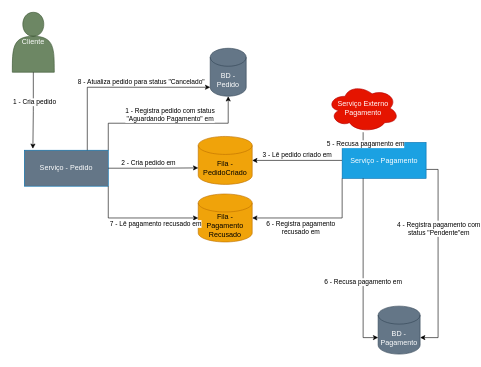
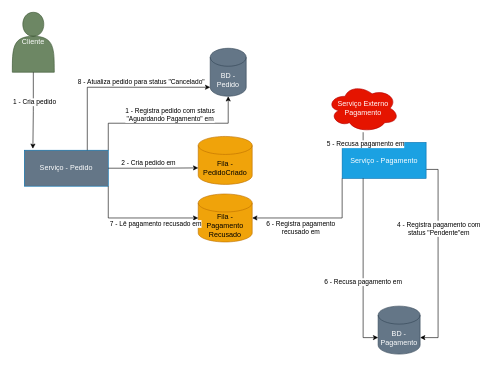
edge "Serviço - Pagamento" -> "Fila - PedidoCriado": removed, label "3 - Lê pedido criado em"
